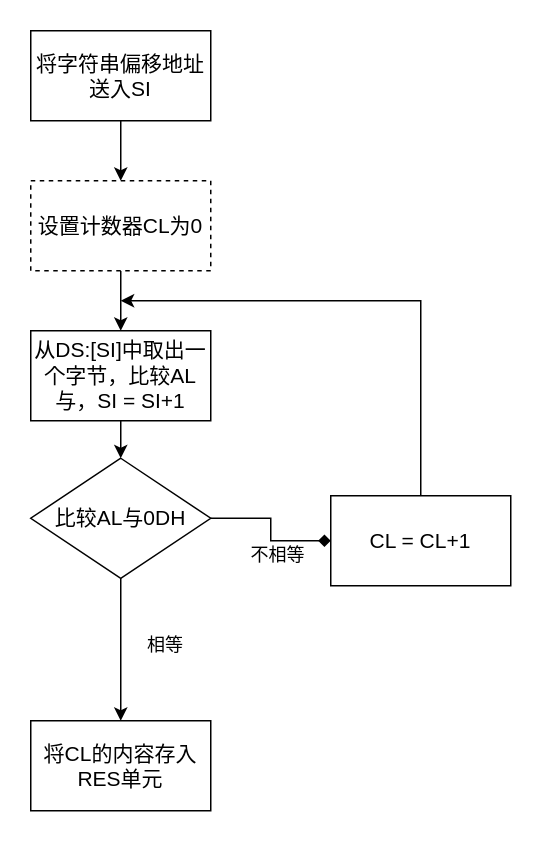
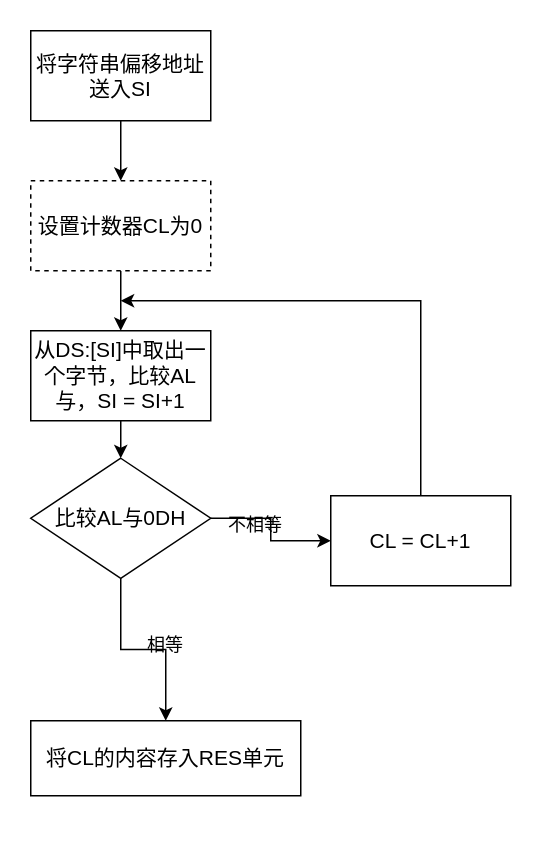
edge "比较AL与0DH" -> "CL = CL+1": arrowhead diamond -> classic
node "不相等": moved (278, 556) -> (256, 526)
node "将CL的内容存入RES单元": size 180x90 -> 270x75
